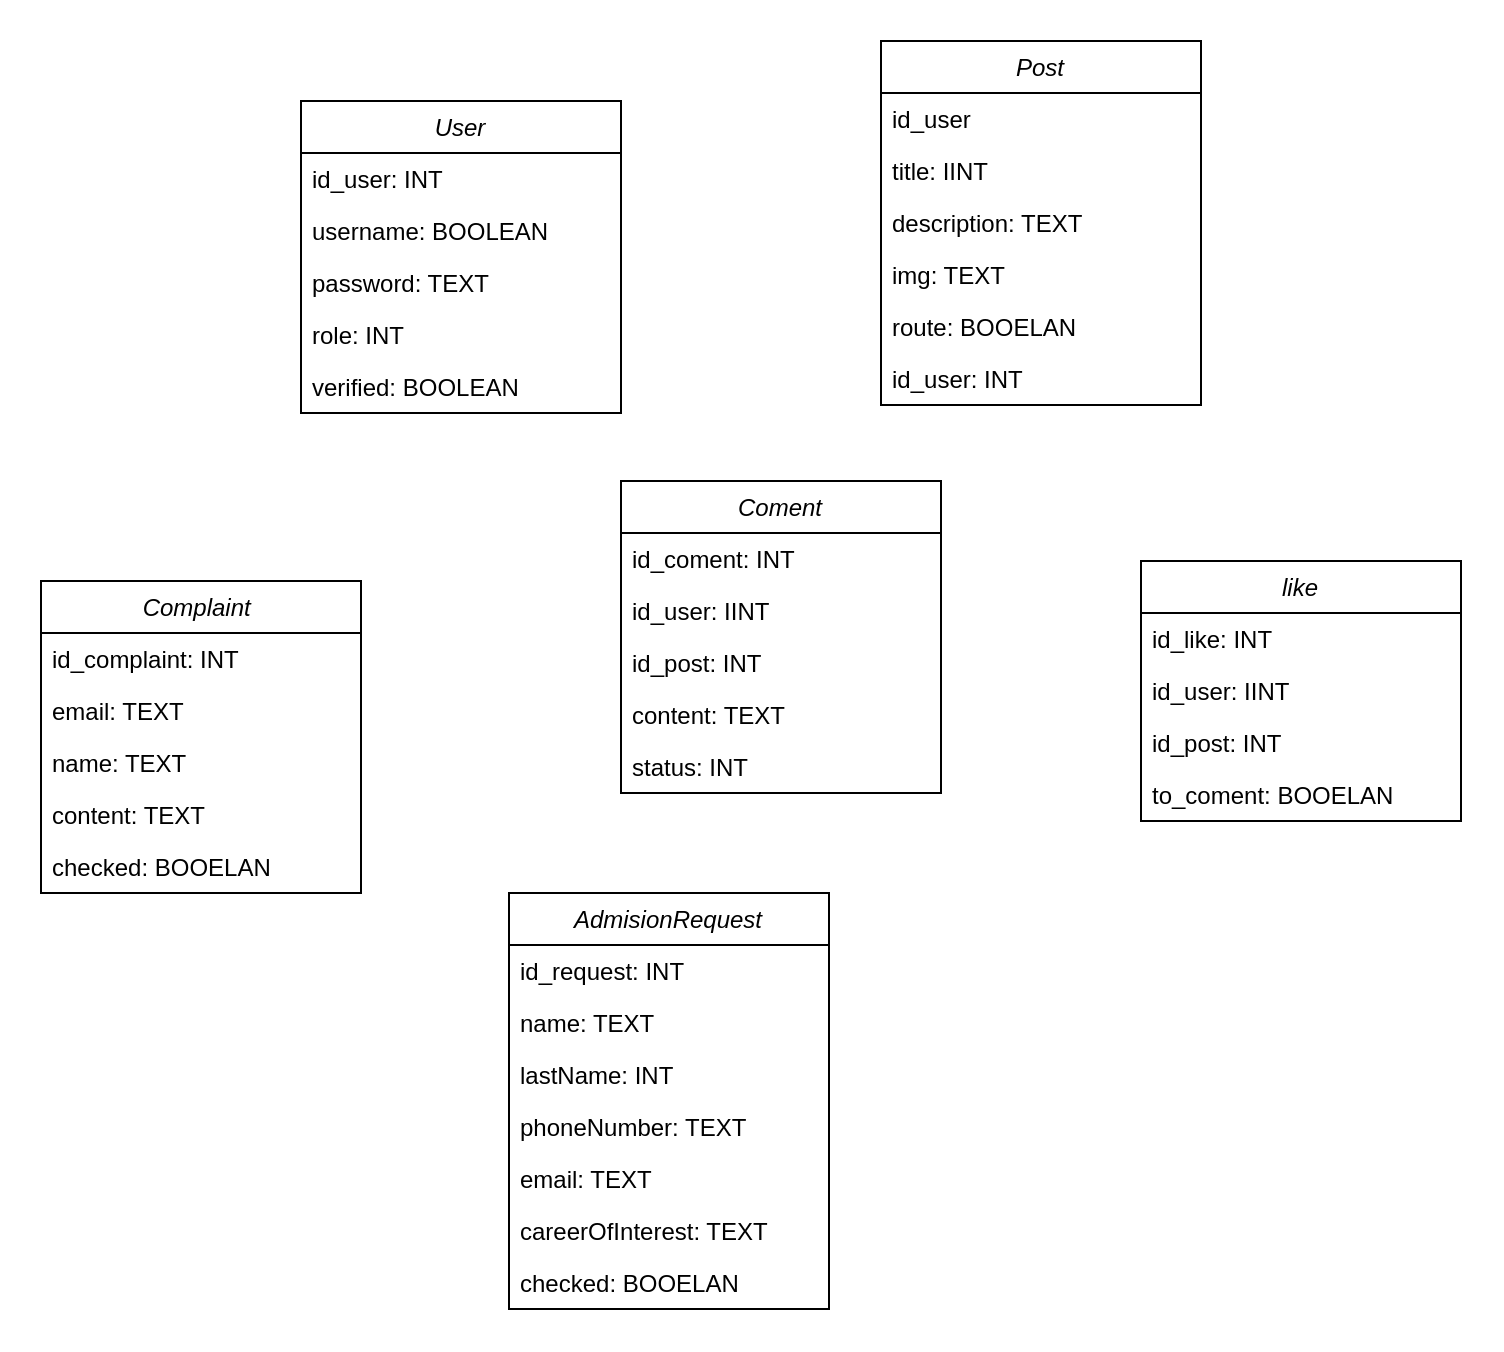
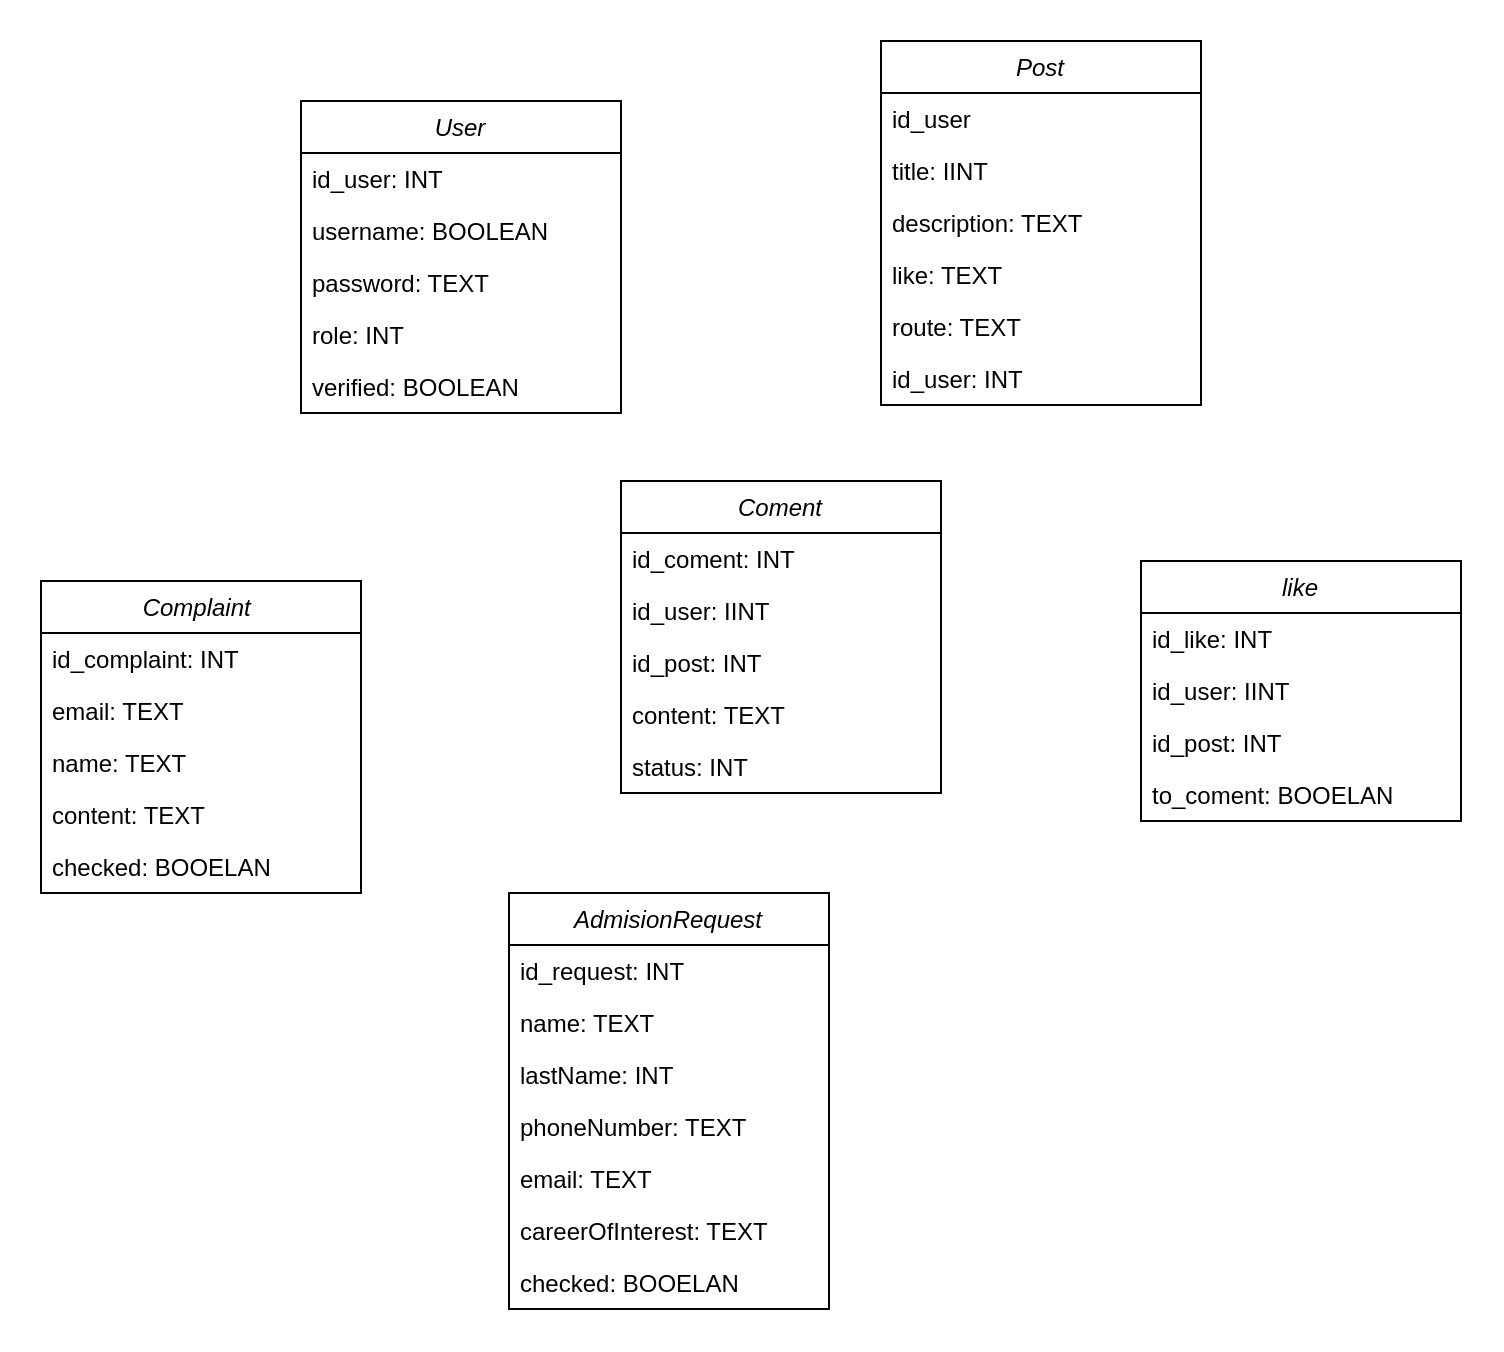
node "img: TEXT": label "img: TEXT" -> "like: TEXT"
node "route: BOOELAN": label "route: BOOELAN" -> "route: TEXT"
